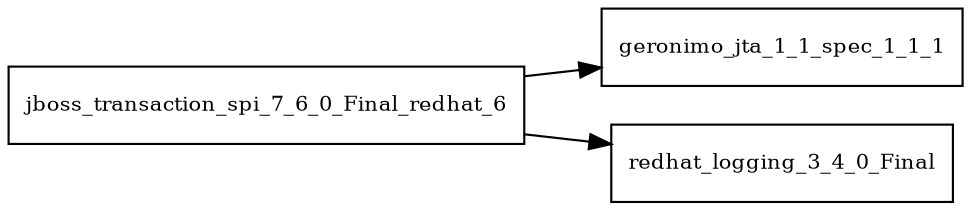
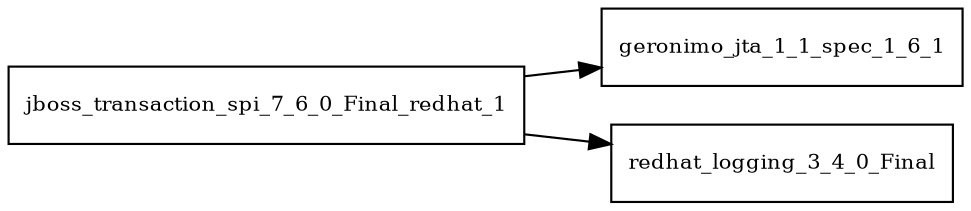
node "geronimo_jta_1_1_spec_1_1_1": label "geronimo_jta_1_1_spec_1_1_1" -> "geronimo_jta_1_1_spec_1_6_1"
node "jboss_transaction_spi_7_6_0_Final_redhat_6": label "jboss_transaction_spi_7_6_0_Final_redhat_6" -> "jboss_transaction_spi_7_6_0_Final_redhat_1"
